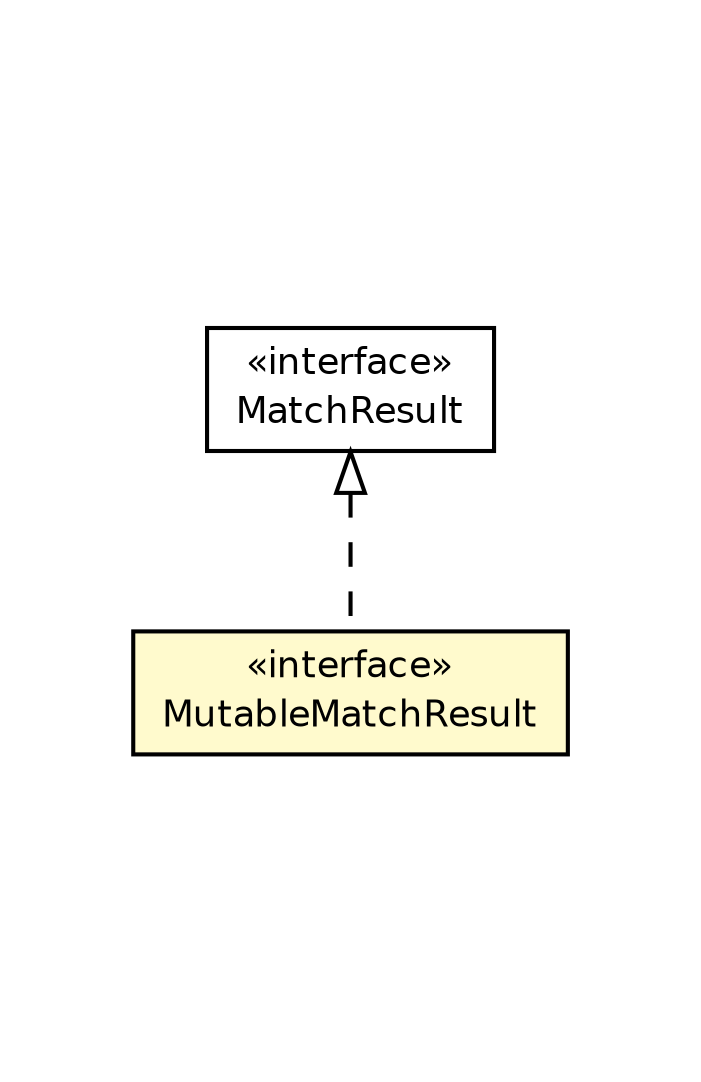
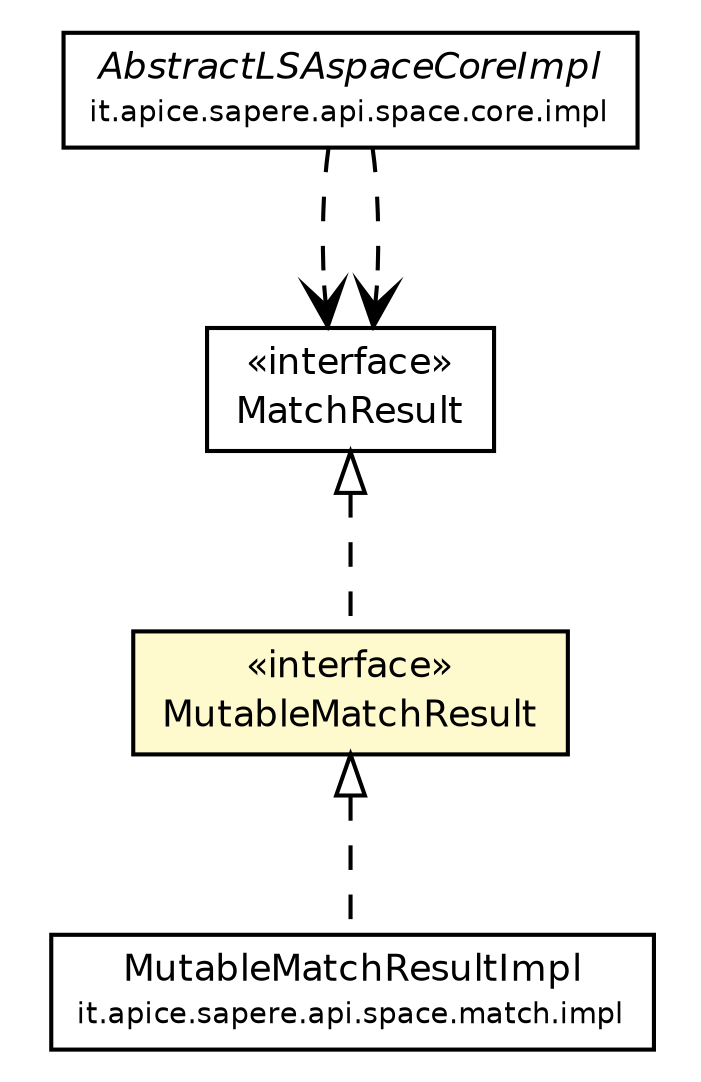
node "AbstractLSAspaceCoreImpl": added
node "MutableMatchResultImpl": added
